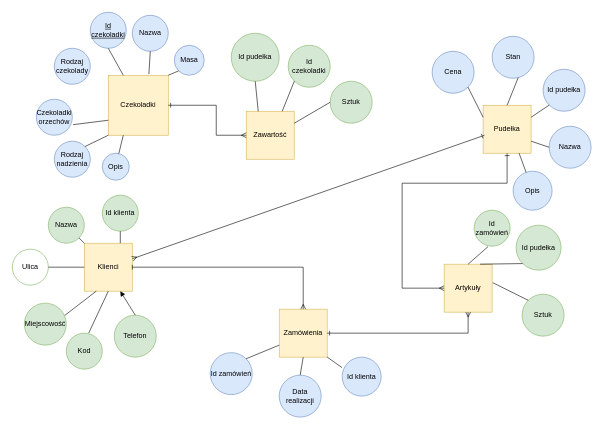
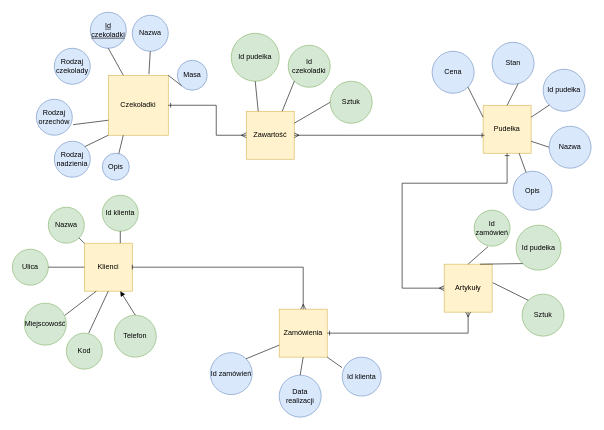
node "Stan": moved (513, 57) -> (513, 63)
node "Masa": moved (189, 60) -> (192, 75)
node "Czekoladki orzechów": label "Czekoladki orzechów" -> "Rodzaj orzechów"
edge "Pudełka" -- "Klienci": now "Pudełka" -- "Zawartość"
node "Ulica": fillcolor #ffffff -> #d5e8d4
